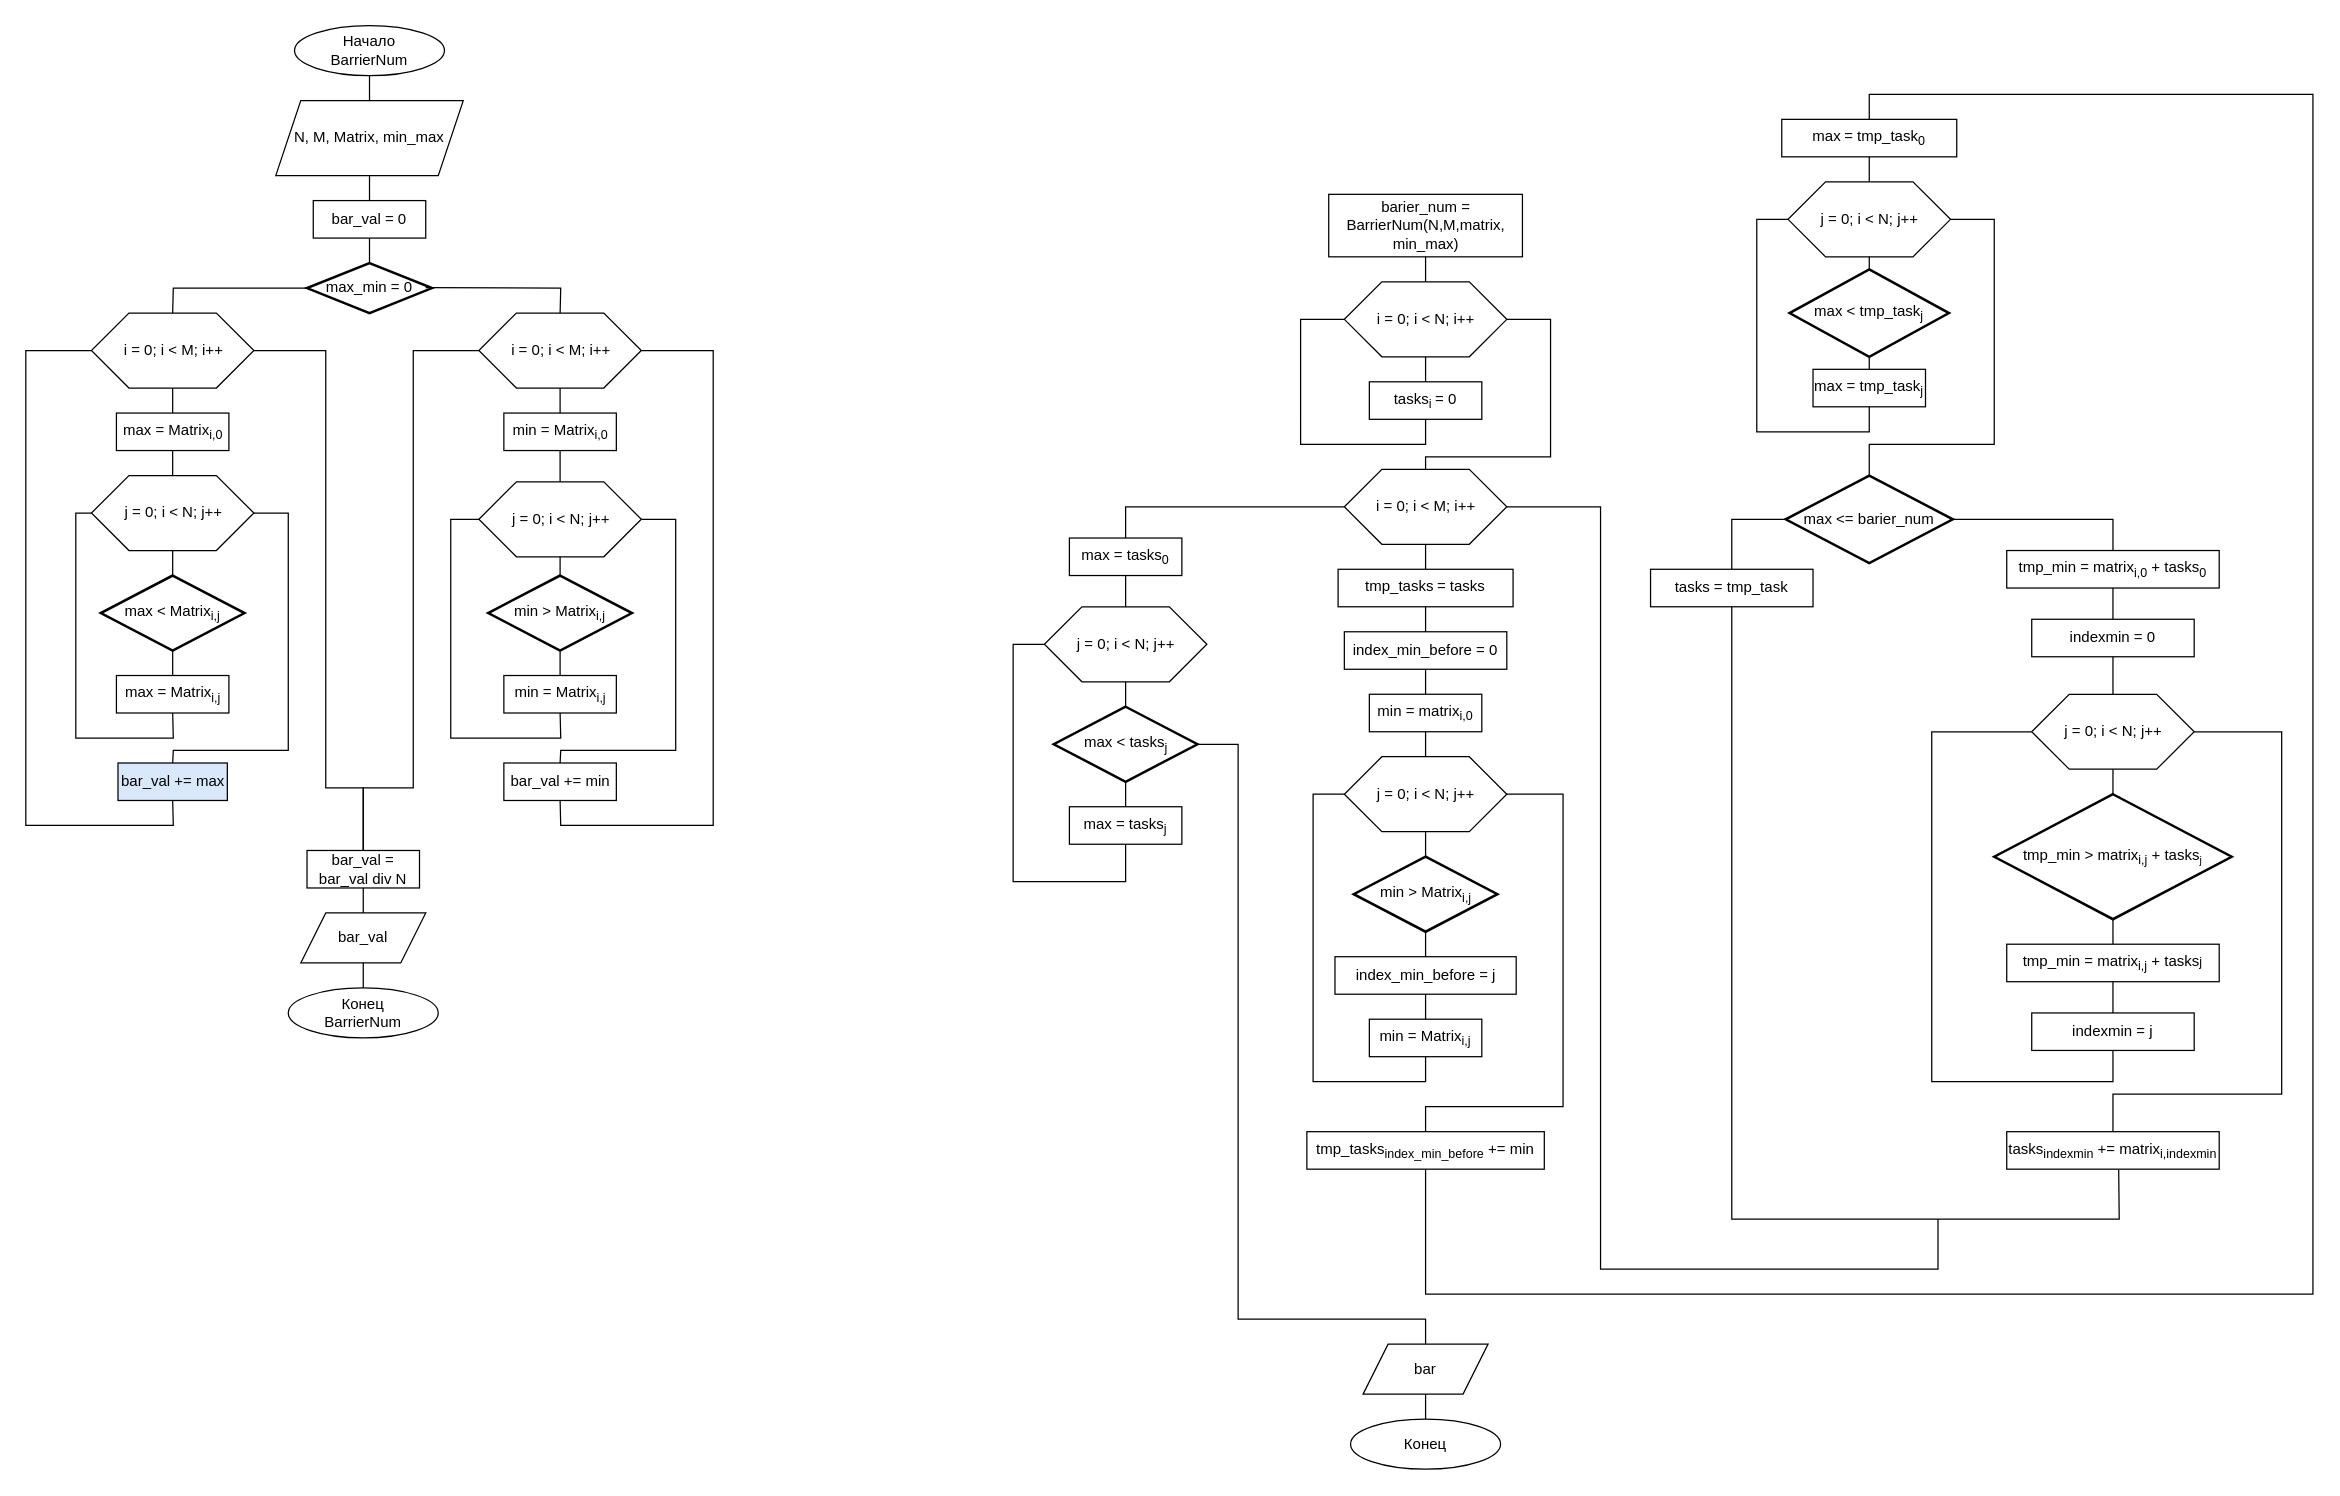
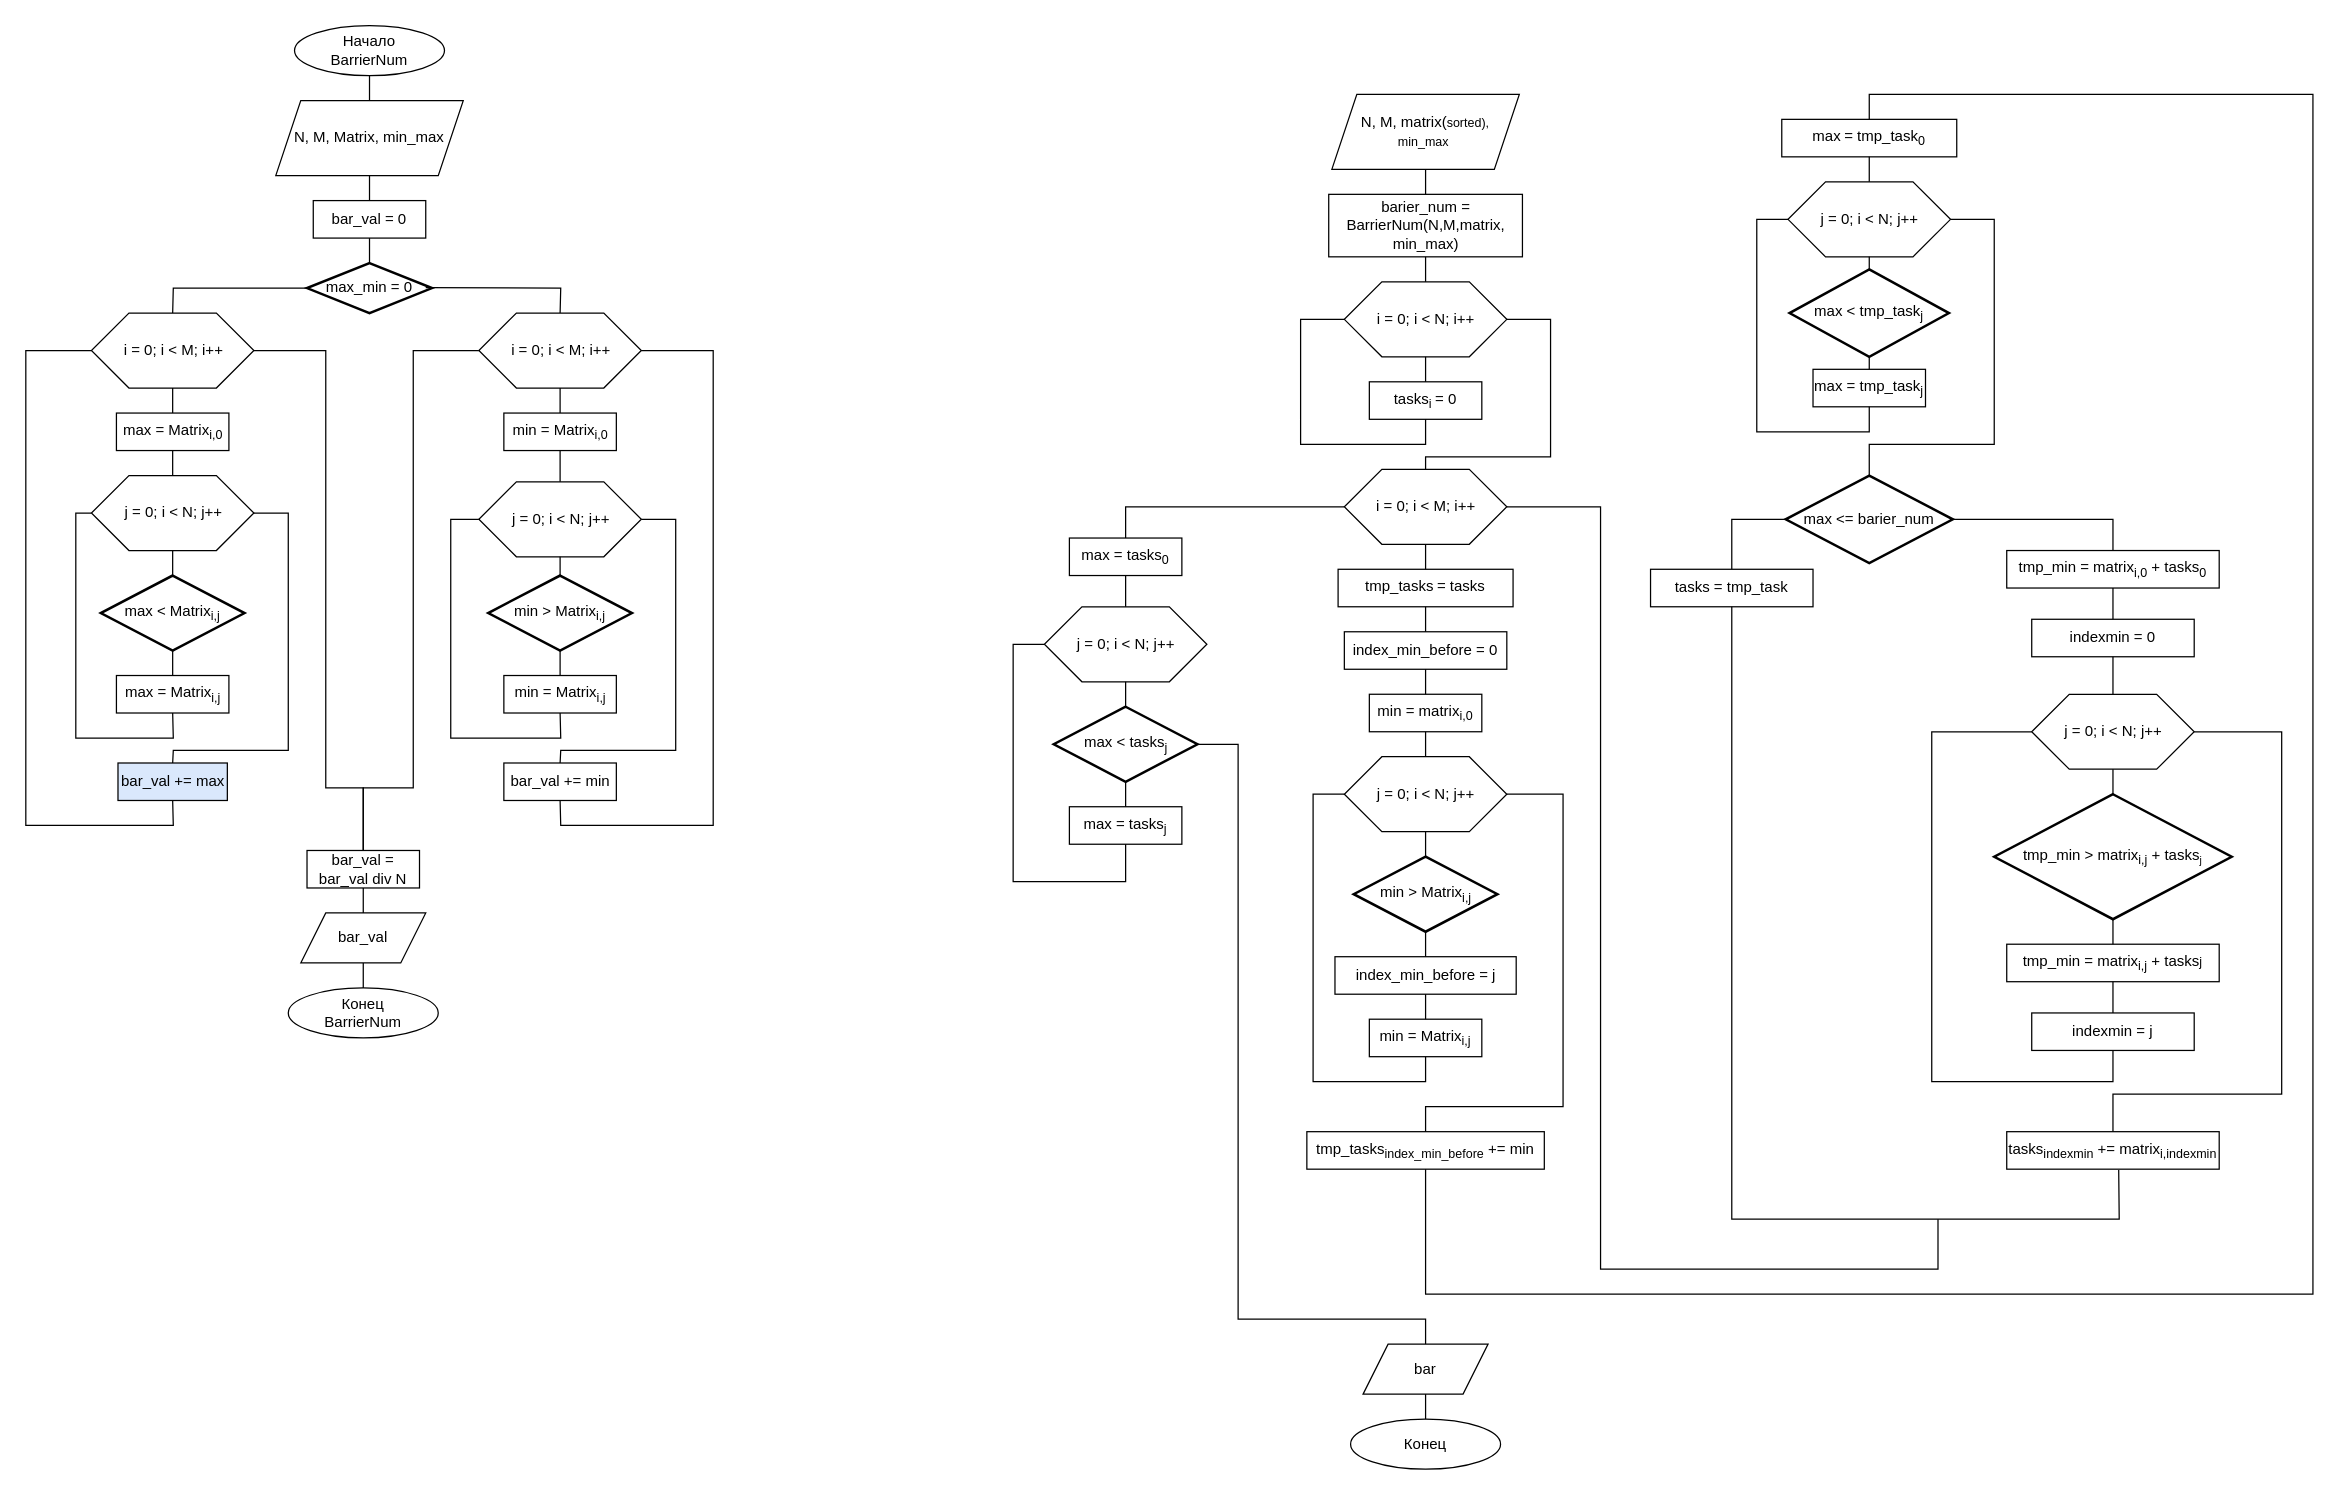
node "N, M, matrix(sorted), min_max": added
edge "N, M, matrix(sorted), min_max" -- "barier_num = BarrierNum(N,M,matrix, min_max)": added
